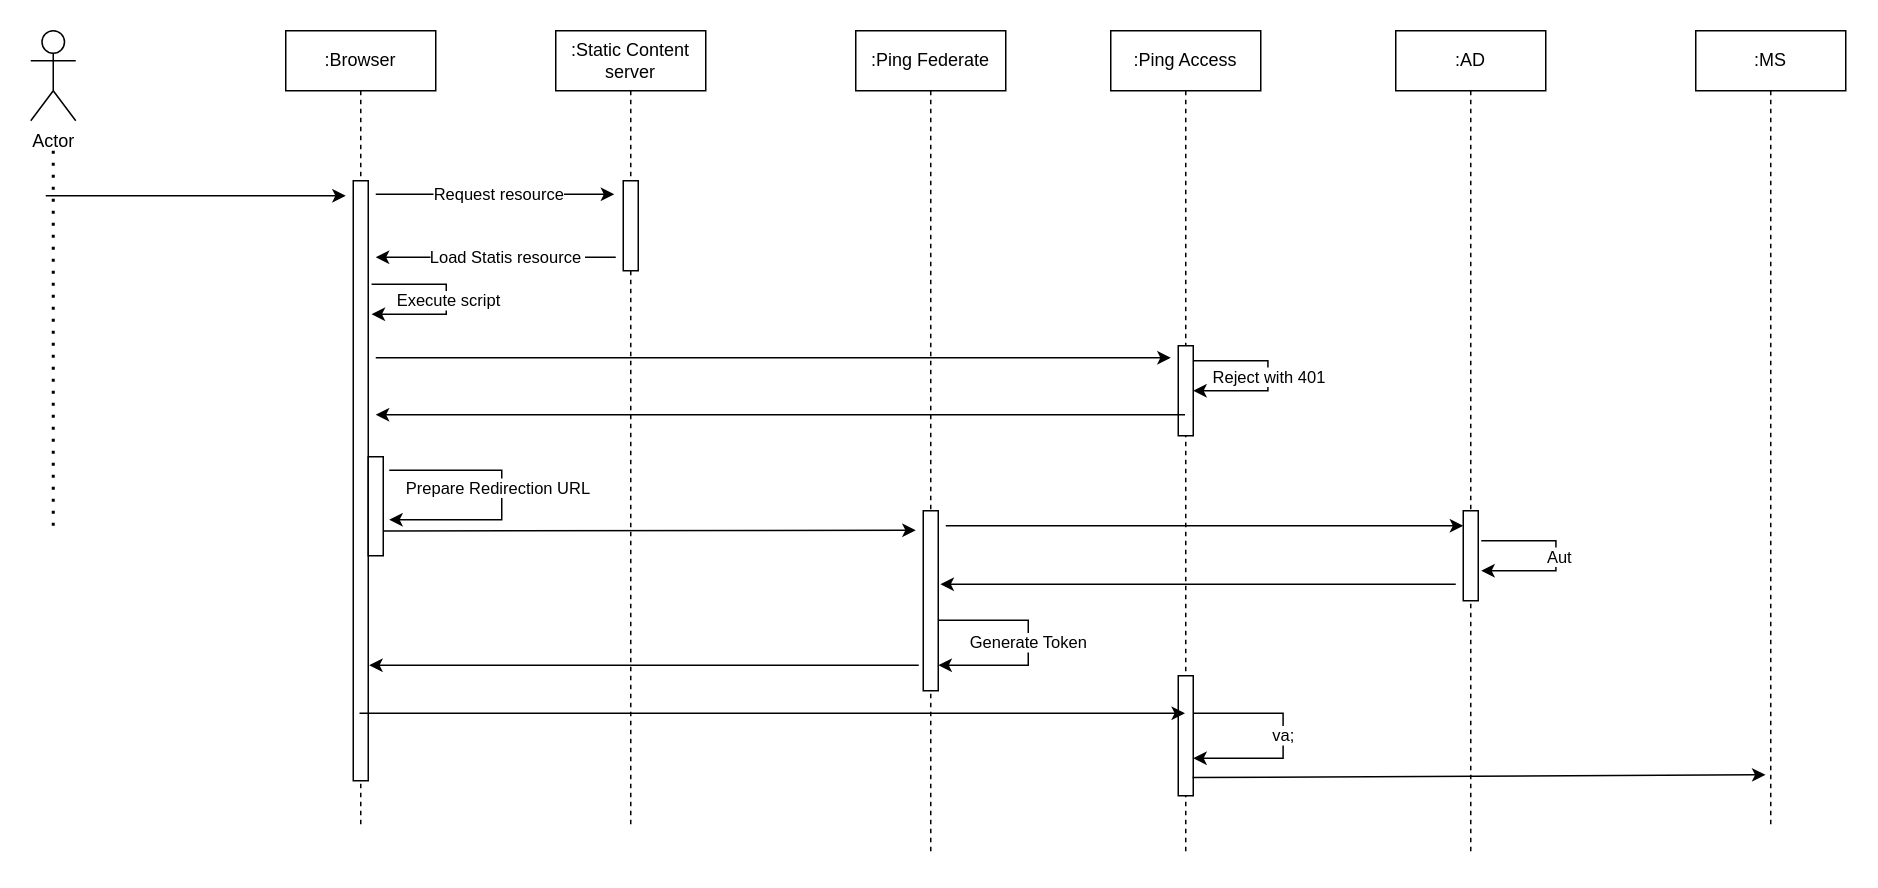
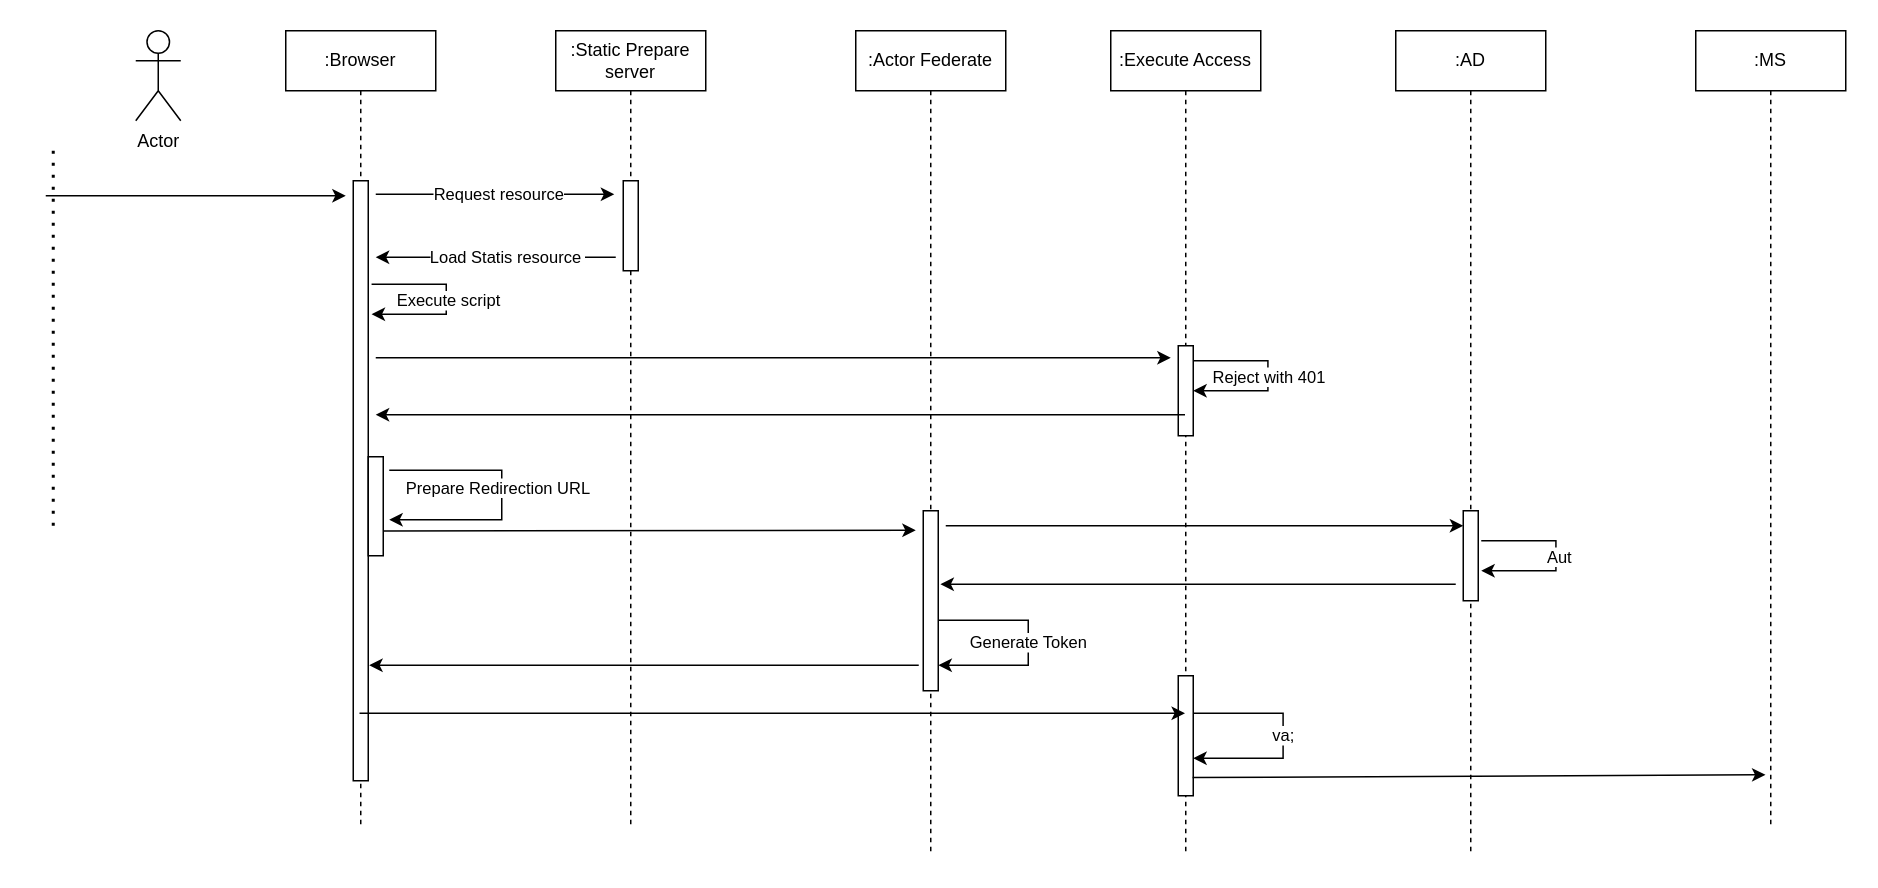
node ":Static Content server": label ":Static Content server" -> ":Static Prepare server"
node ":Ping Federate": label ":Ping Federate" -> ":Actor Federate"
node ":Ping Access": label ":Ping Access" -> ":Execute Access"
node "Actor": moved (53, 76) -> (158, 76)
